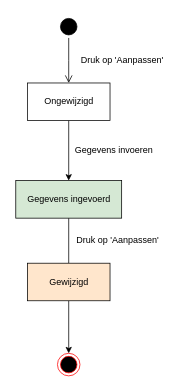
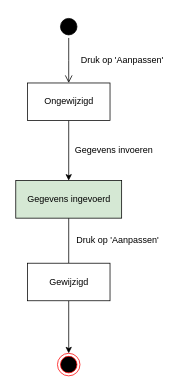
node "Gewijzigd": fillcolor #ffe6cc -> #ffffff
